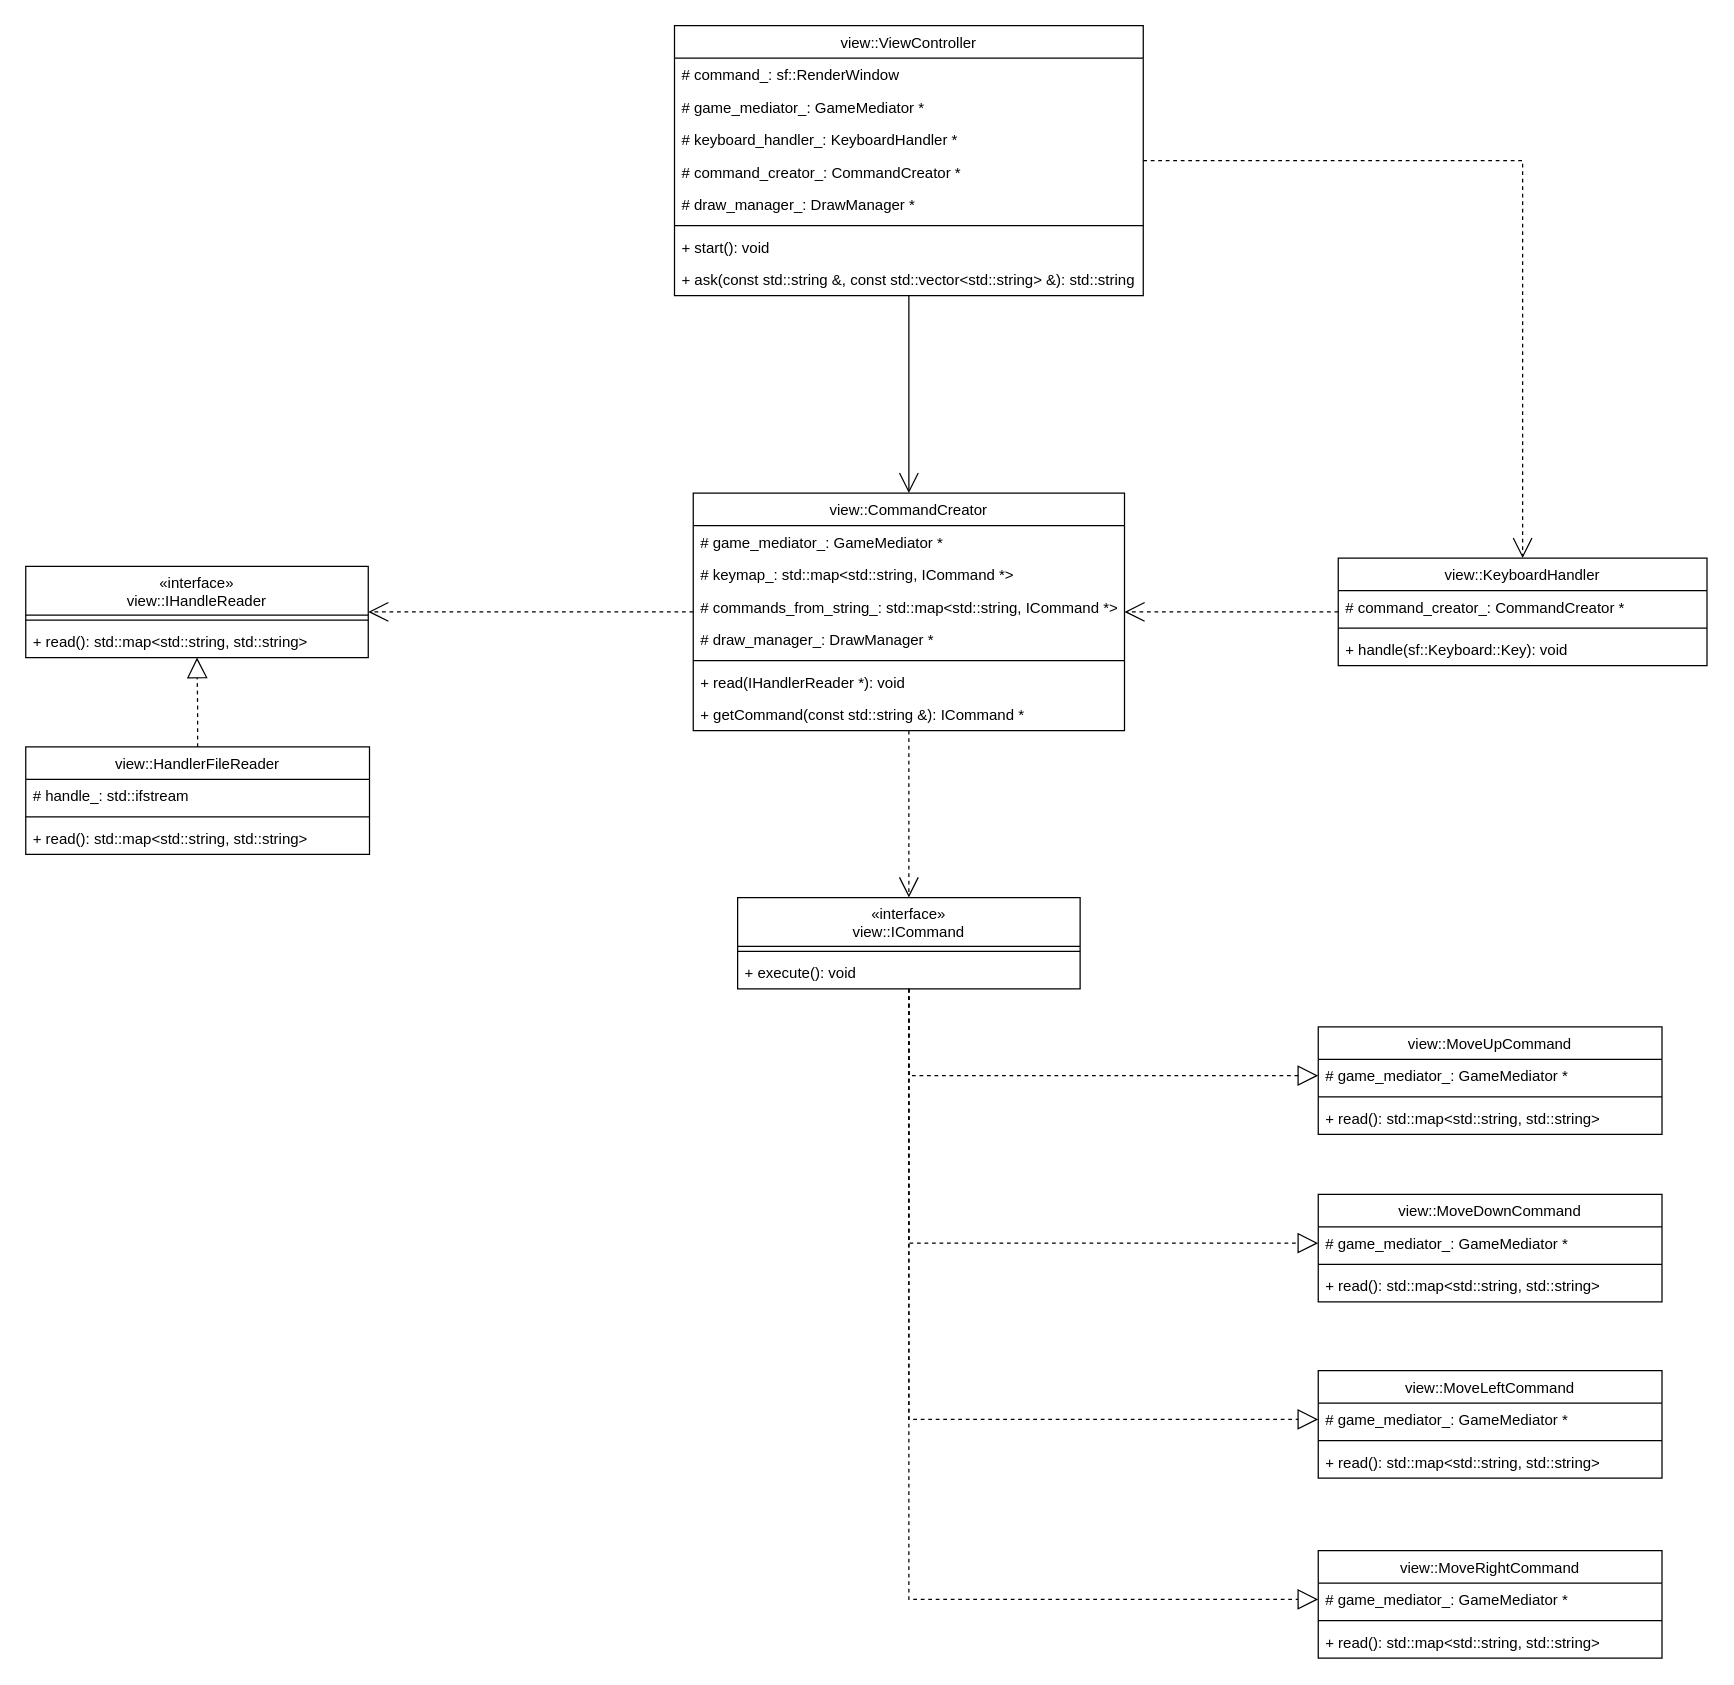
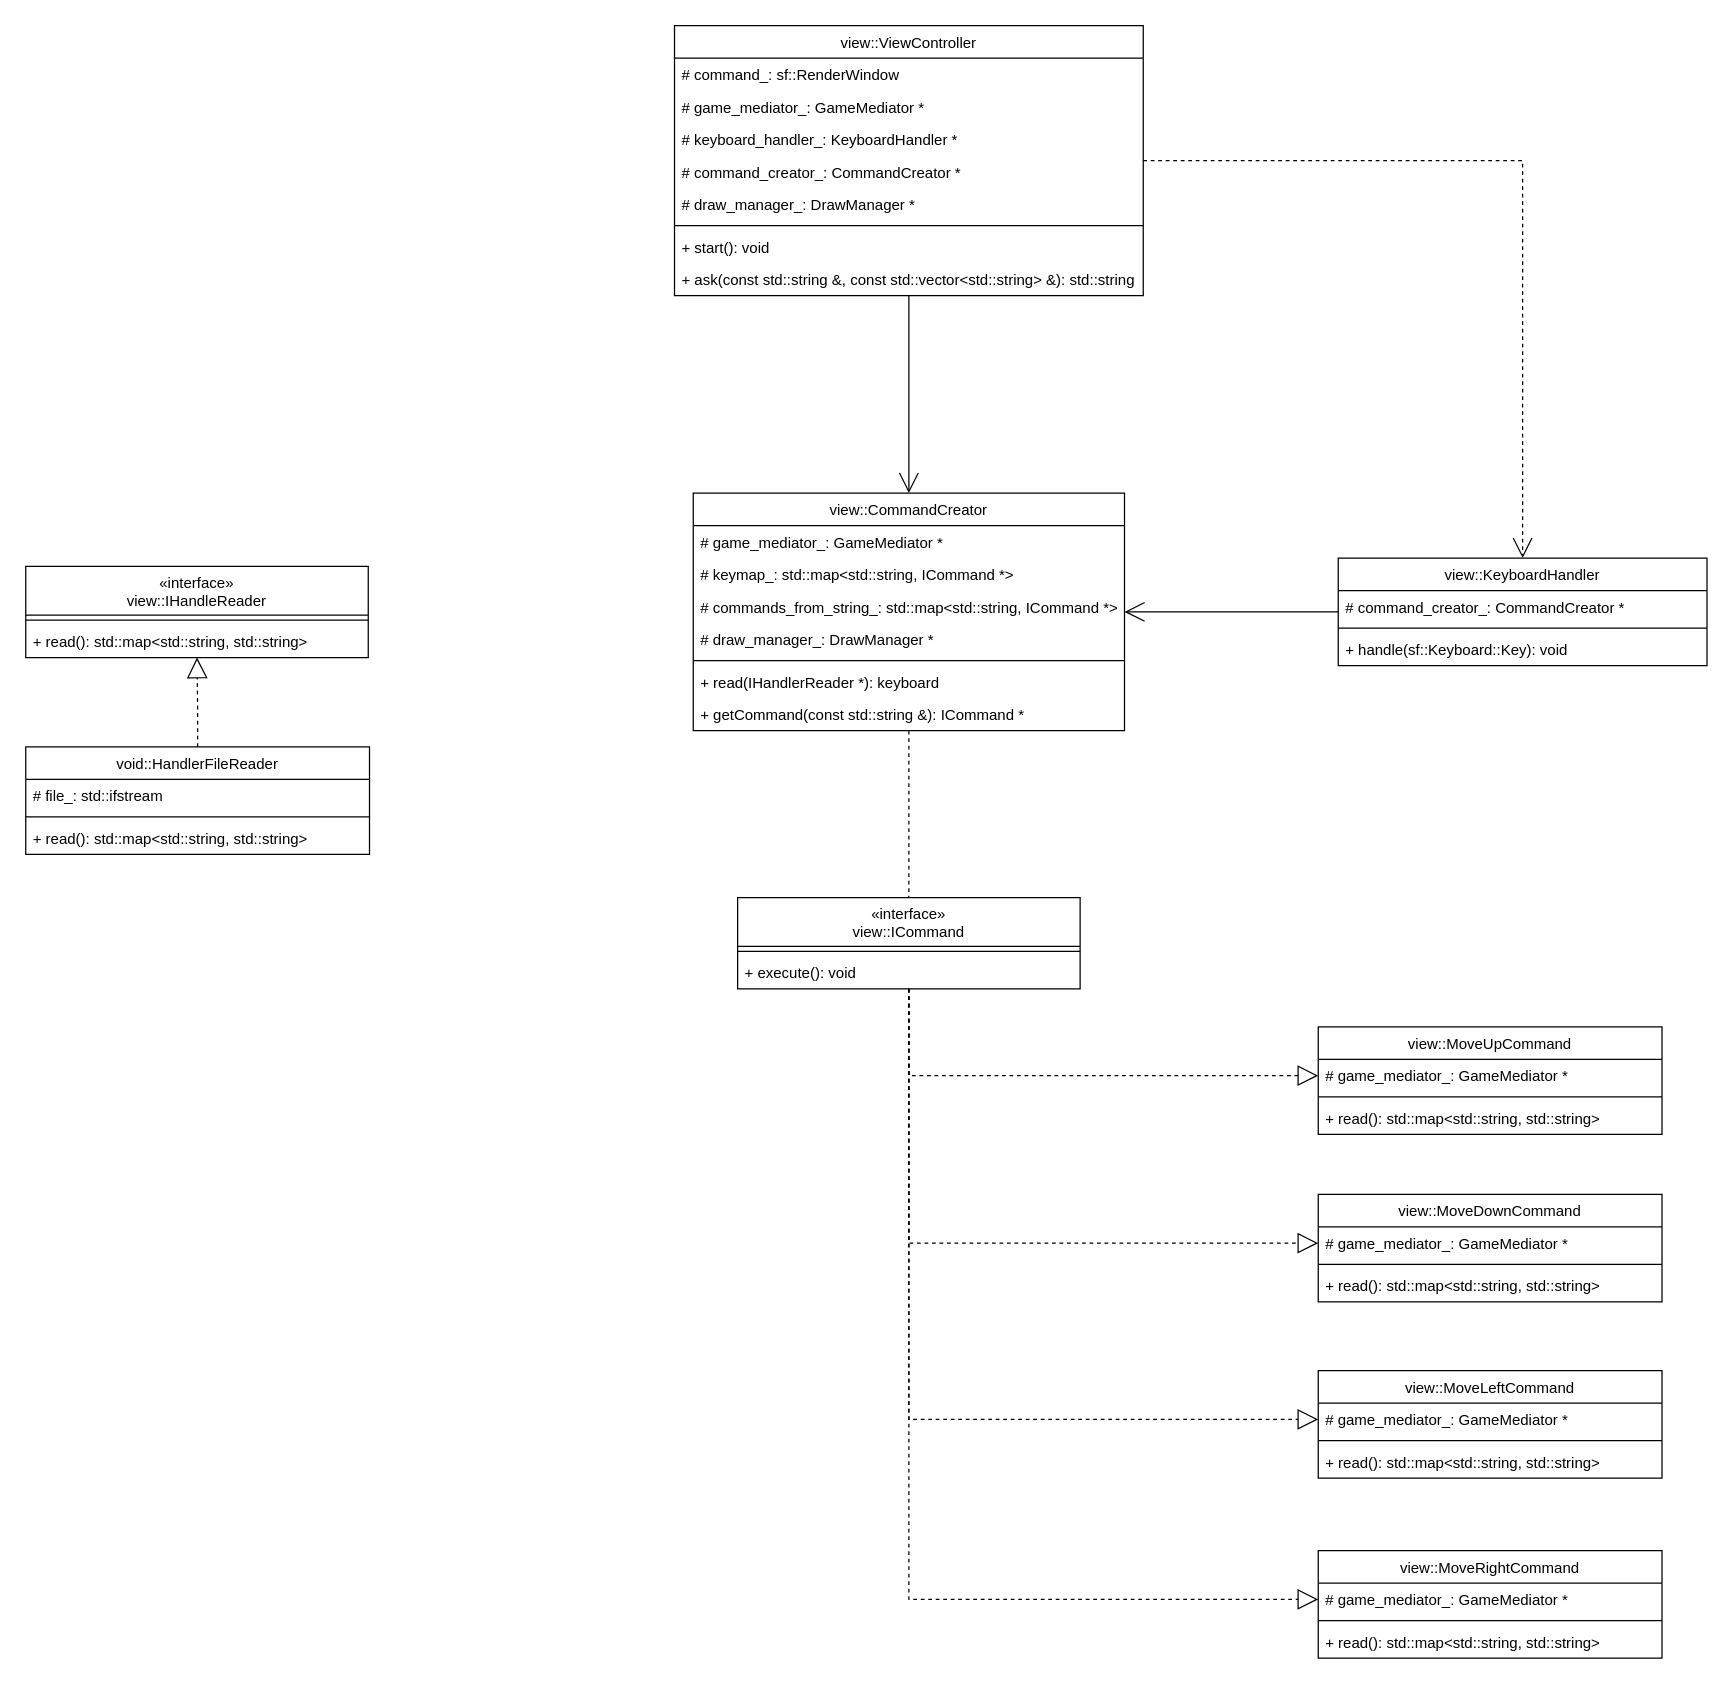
edge "view::CommandCreator" -> "«interface» view::IHandleReader": removed
edge "view::KeyboardHandler" -> "view::CommandCreator": style dashed -> solid
node "+ read(IHandlerReader *): void": label "+ read(IHandlerReader *): void" -> "+ read(IHandlerReader *): keyboard"
node "view::HandlerFileReader": label "view::HandlerFileReader" -> "void::HandlerFileReader"
node "# handle_: std::ifstream": label "# handle_: std::ifstream" -> "# file_: std::ifstream"
edge "view::CommandCreator" -> "«interface» view::ICommand": arrowhead open -> none
